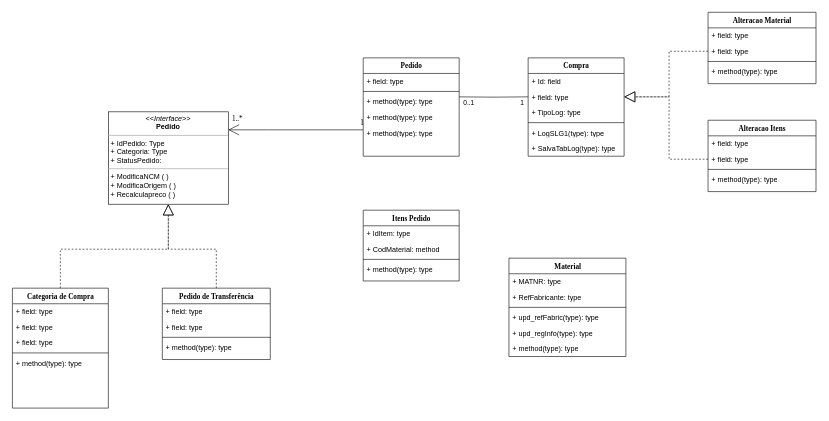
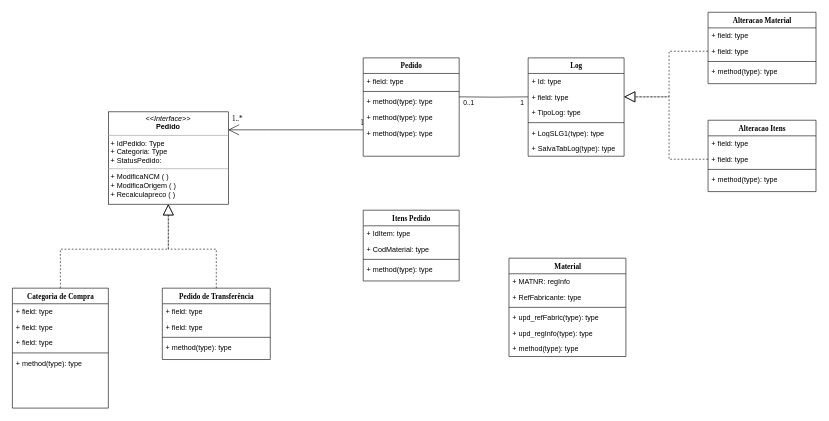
node "Compra": label "Compra" -> "Log"
node "+ Id: field": label "+ Id: field" -> "+ Id: type"
node "+ CodMaterial: method": label "+ CodMaterial: method" -> "+ CodMaterial: type"
node "+ MATNR: type": label "+ MATNR: type" -> "+ MATNR: regInfo"
